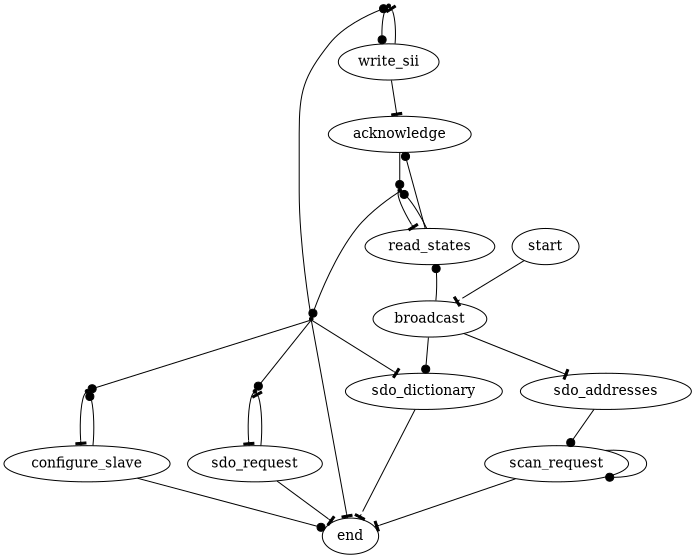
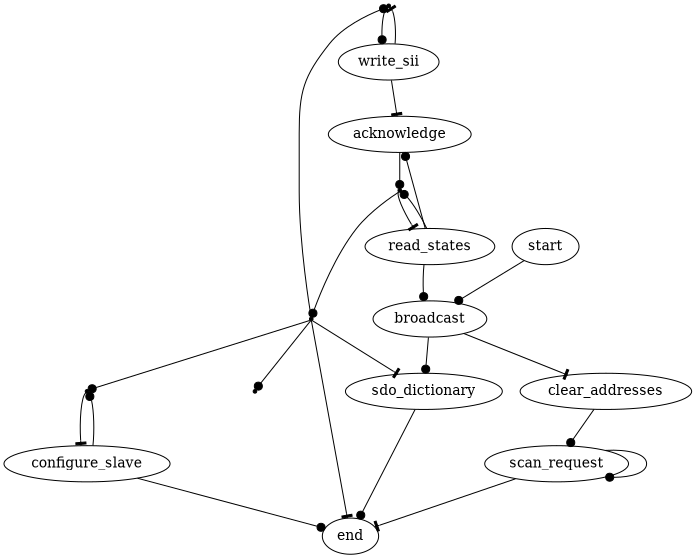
edge "start" -> "broadcast": arrowhead tee -> dot
edge "broadcast" -> "read_states": reversed
node "sdo_addresses": label "sdo_addresses" -> "clear_addresses"
edge "sdo_dictionary" -> "end": arrowhead tee -> dot
node "sdo_request": removed
